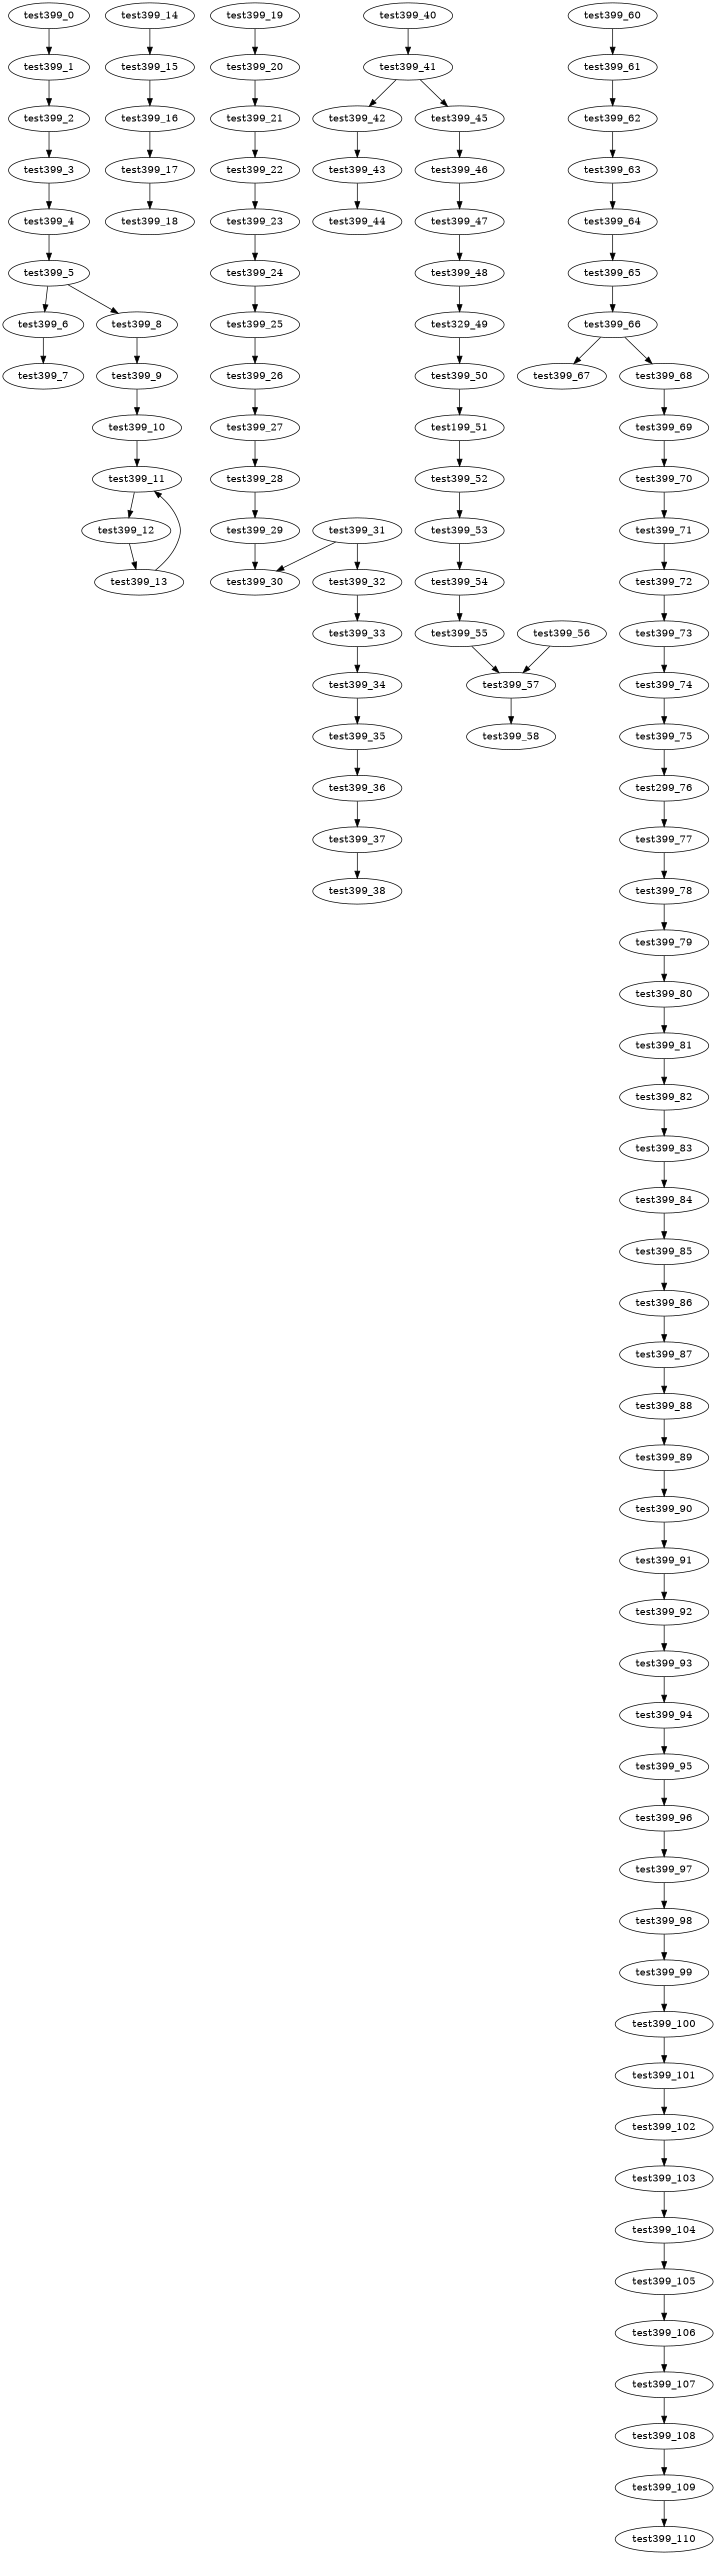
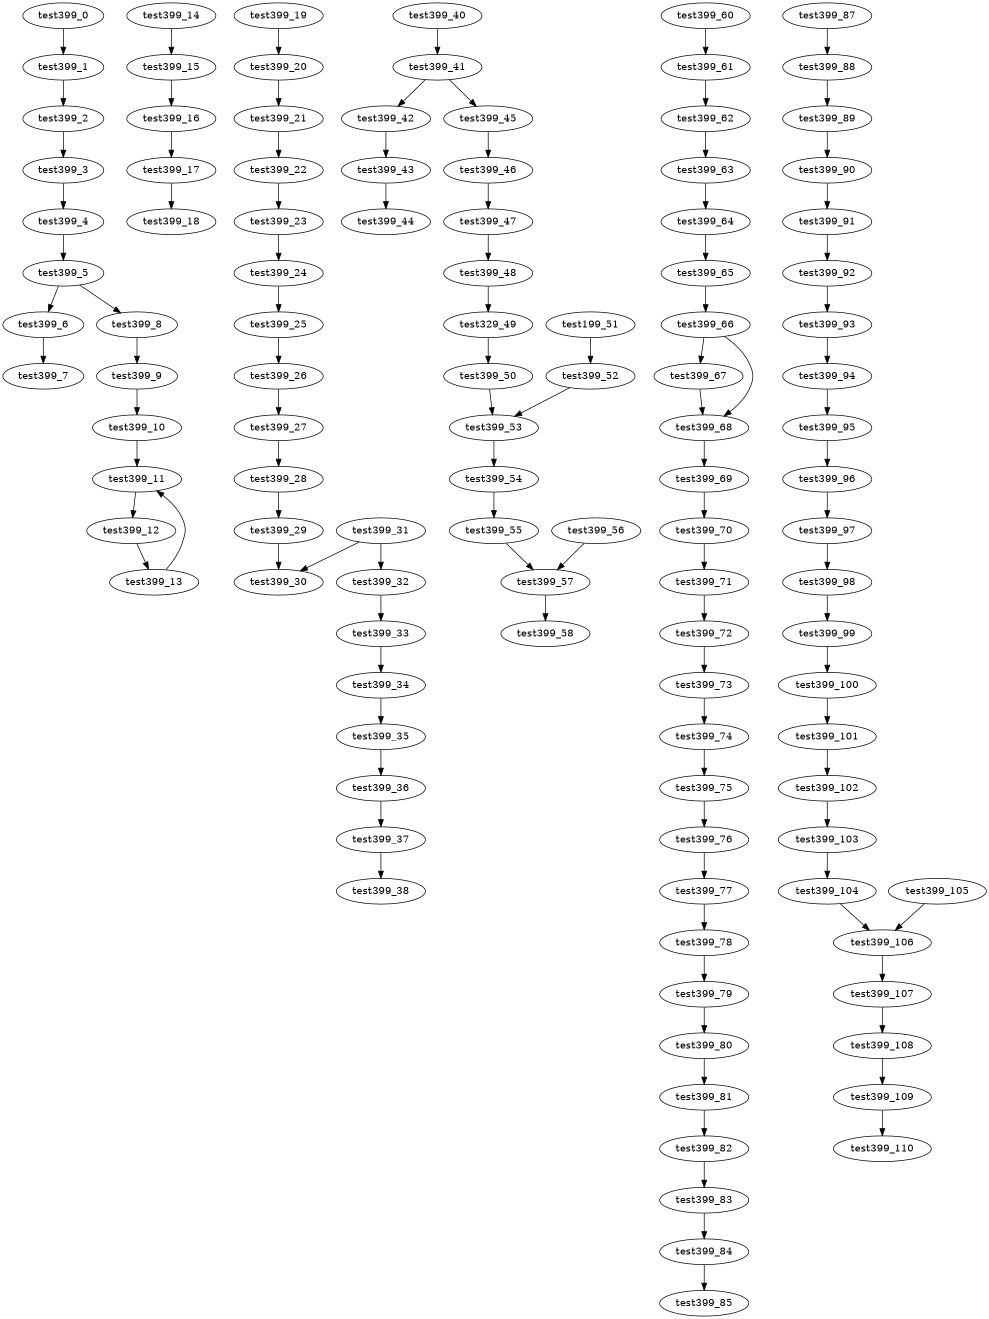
edge "test399_50" -> "test199_51": now "test399_50" -> "test399_53"
edge "test399_67" -> "test399_68": added
node "test299_76": label "test299_76" -> "test399_76"
node "test399_86": removed
edge "test399_104" -> "test399_105": now "test399_104" -> "test399_106"
